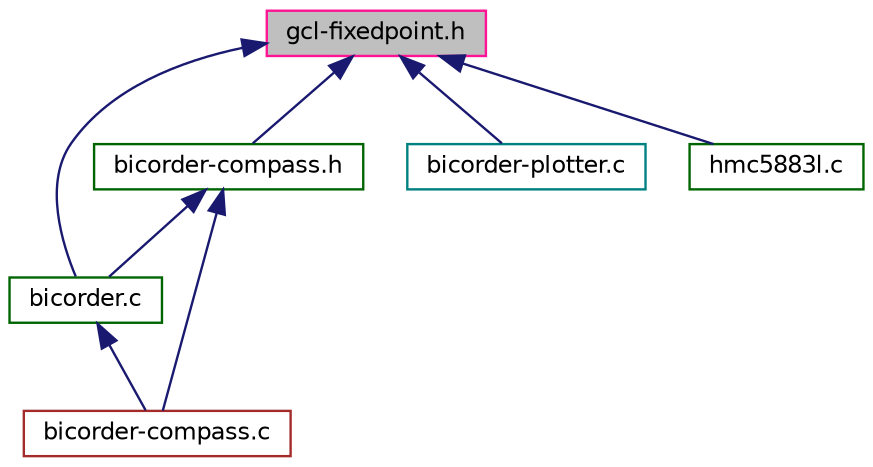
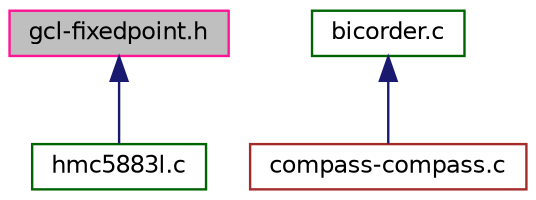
edge "bicorder.c" -> "gcl-fixedpoint.h": removed
node "bicorder-compass.h": removed
node "bicorder-plotter.c": removed
node "bicorder-compass.c": label "bicorder-compass.c" -> "compass-compass.c"
